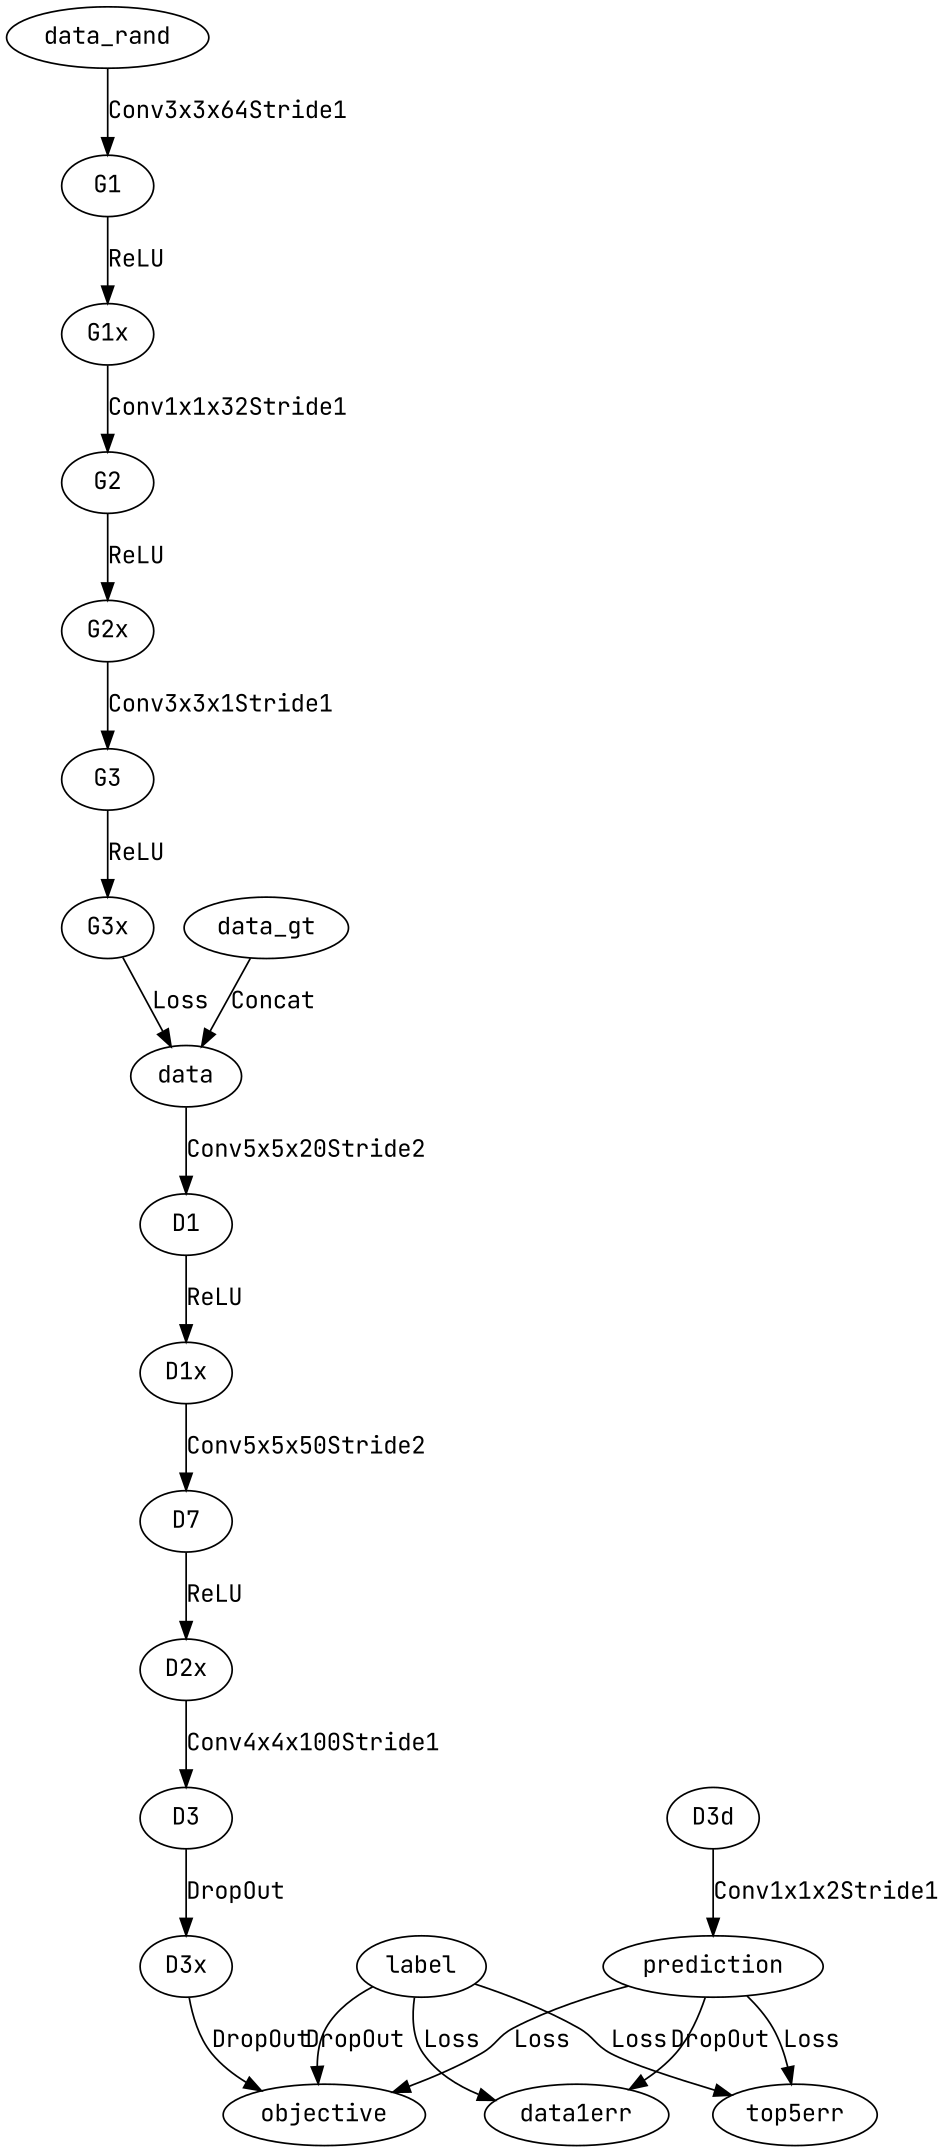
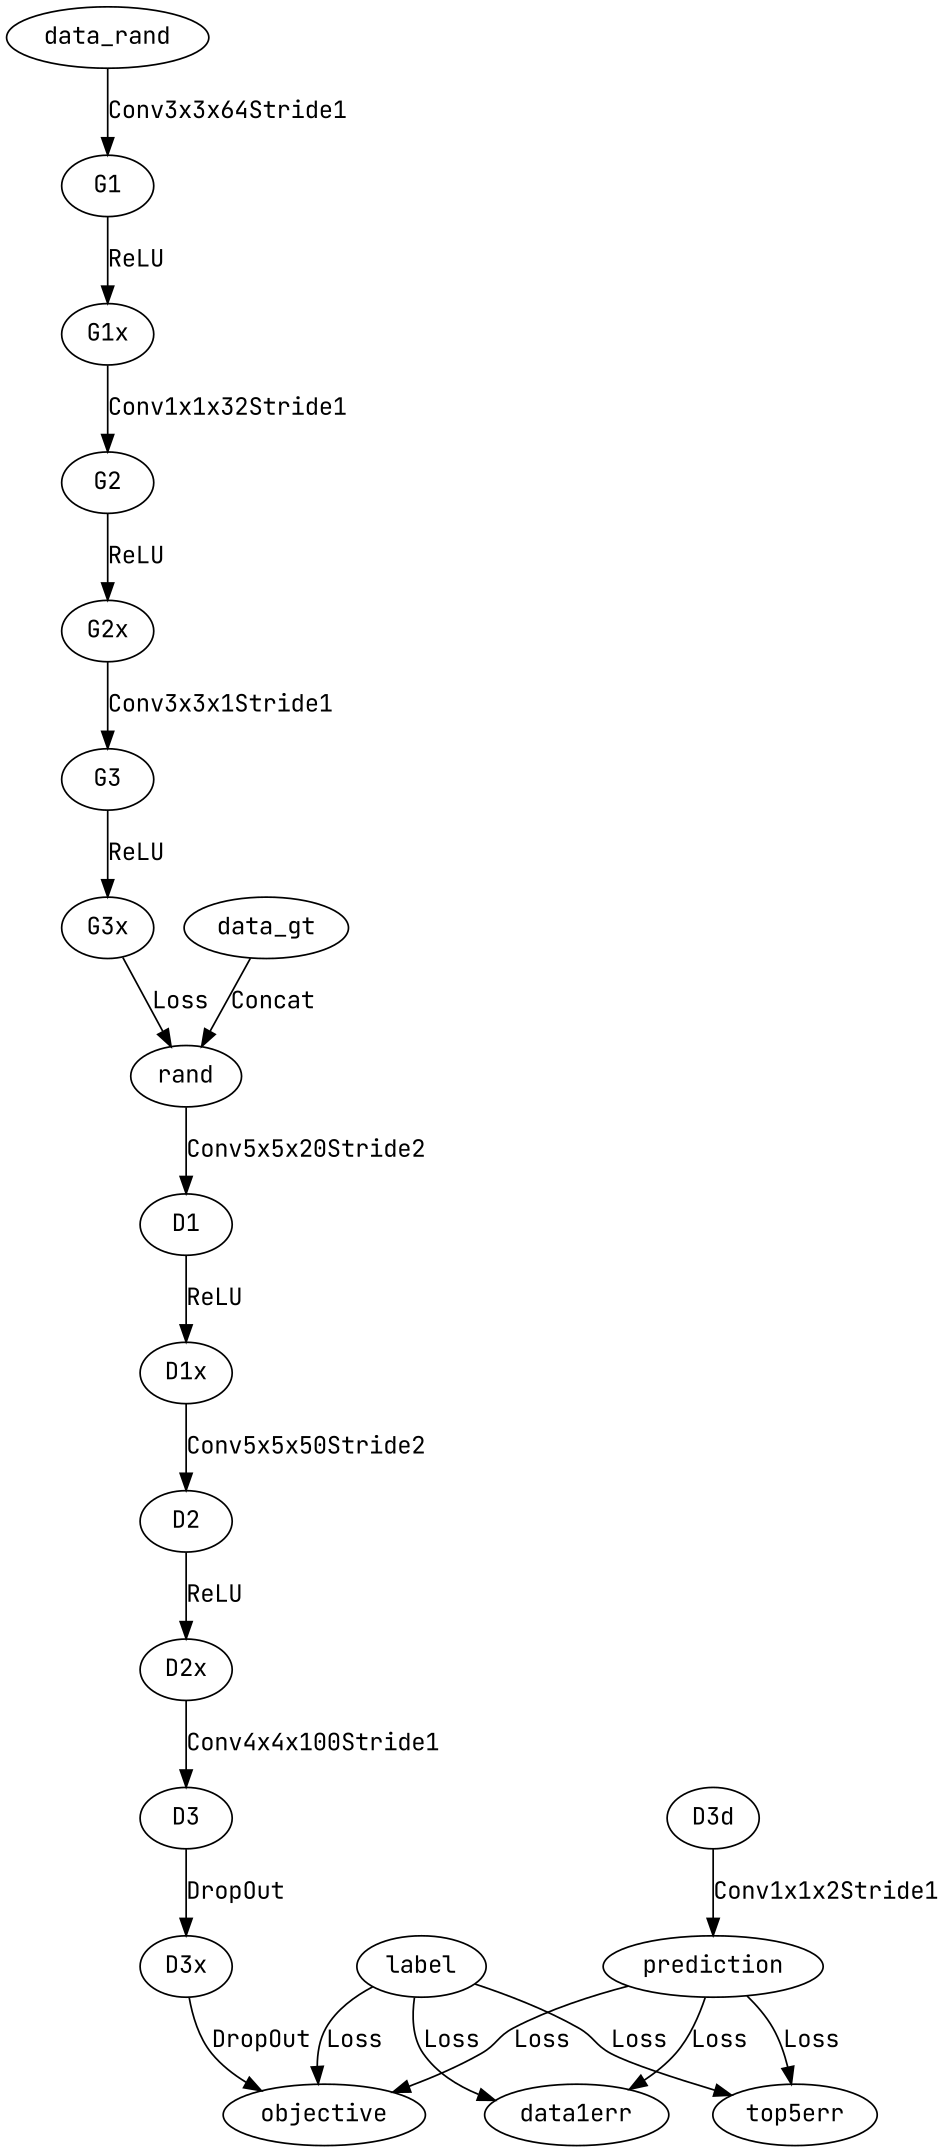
node "data": label "data" -> "rand"
node "D7": label "D7" -> "D2"
edge "label" -> "objective": label "DropOut" -> "Loss"
edge "prediction" -> "data1err": label "DropOut" -> "Loss"
